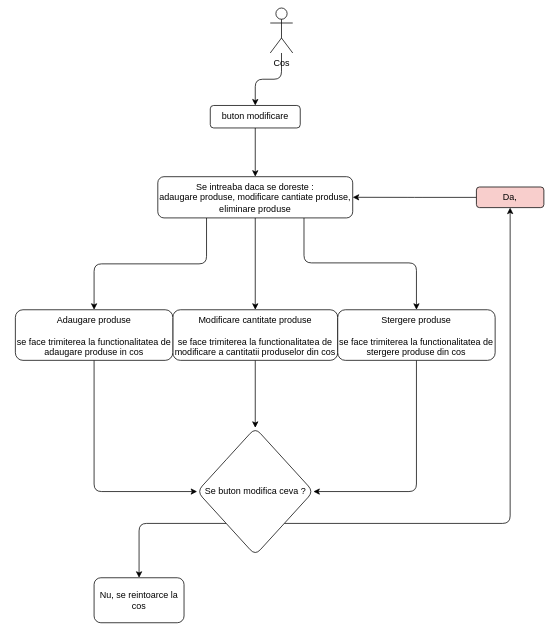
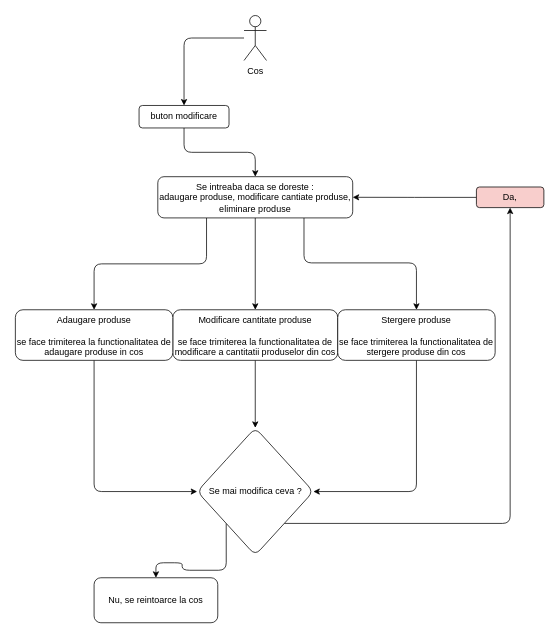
node "Cos": moved (282, 30) -> (255, 38)
node "buton modificare": moved (255, 117) -> (184, 117)
node "Se buton modifica ceva ?": label "Se buton modifica ceva ?" -> "Se mai modifica ceva ?"
node "Nu, se reintoarce la cos": size 90x45 -> 124x45
